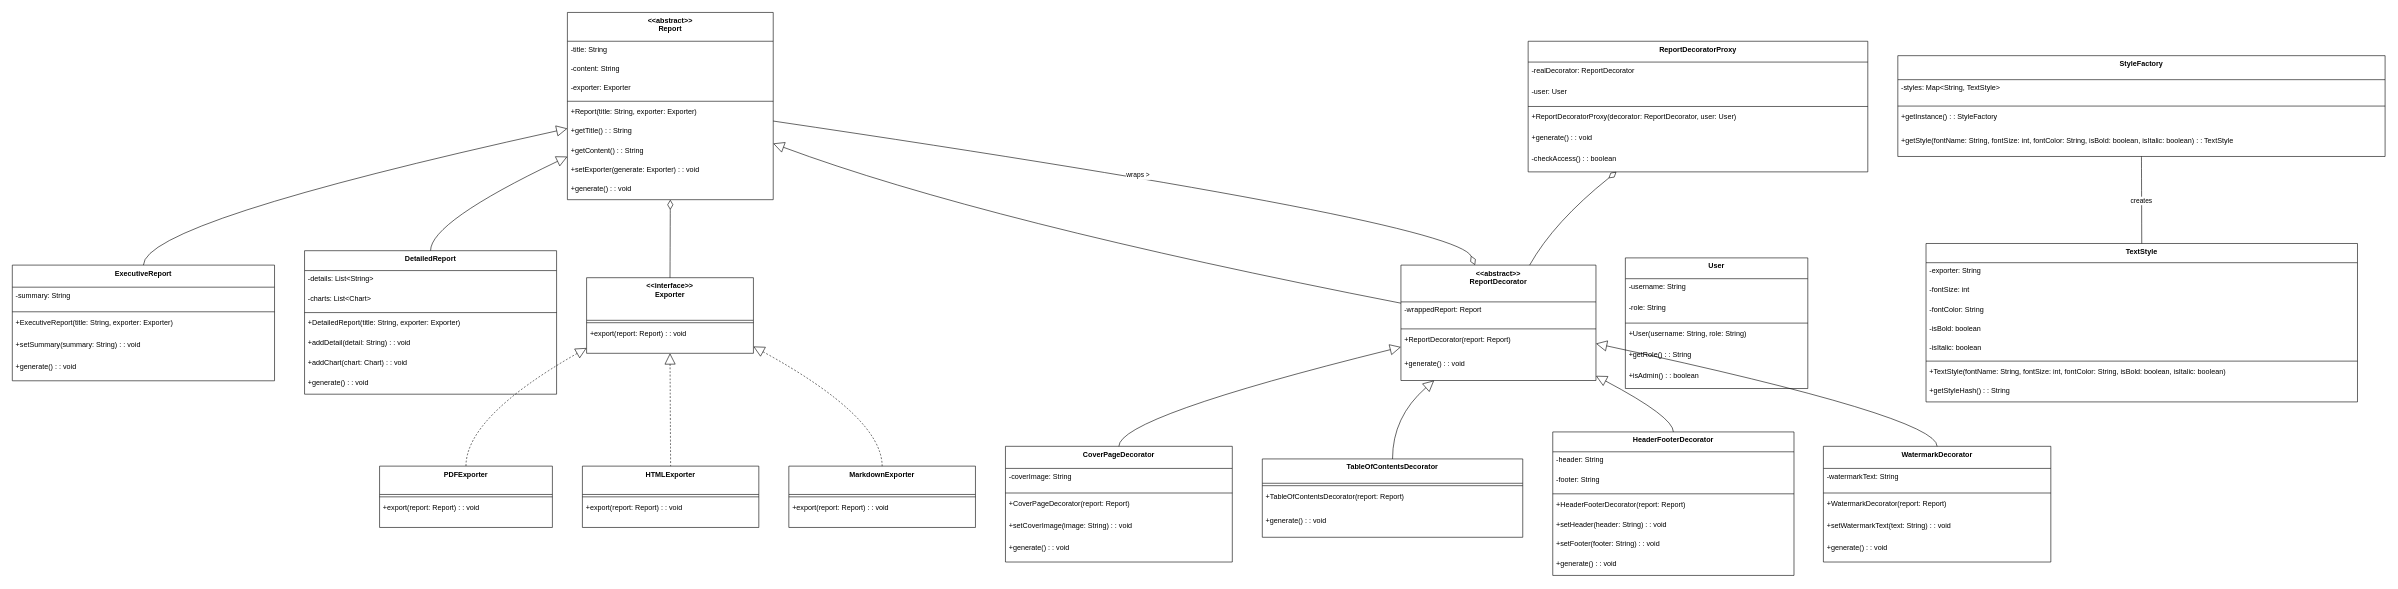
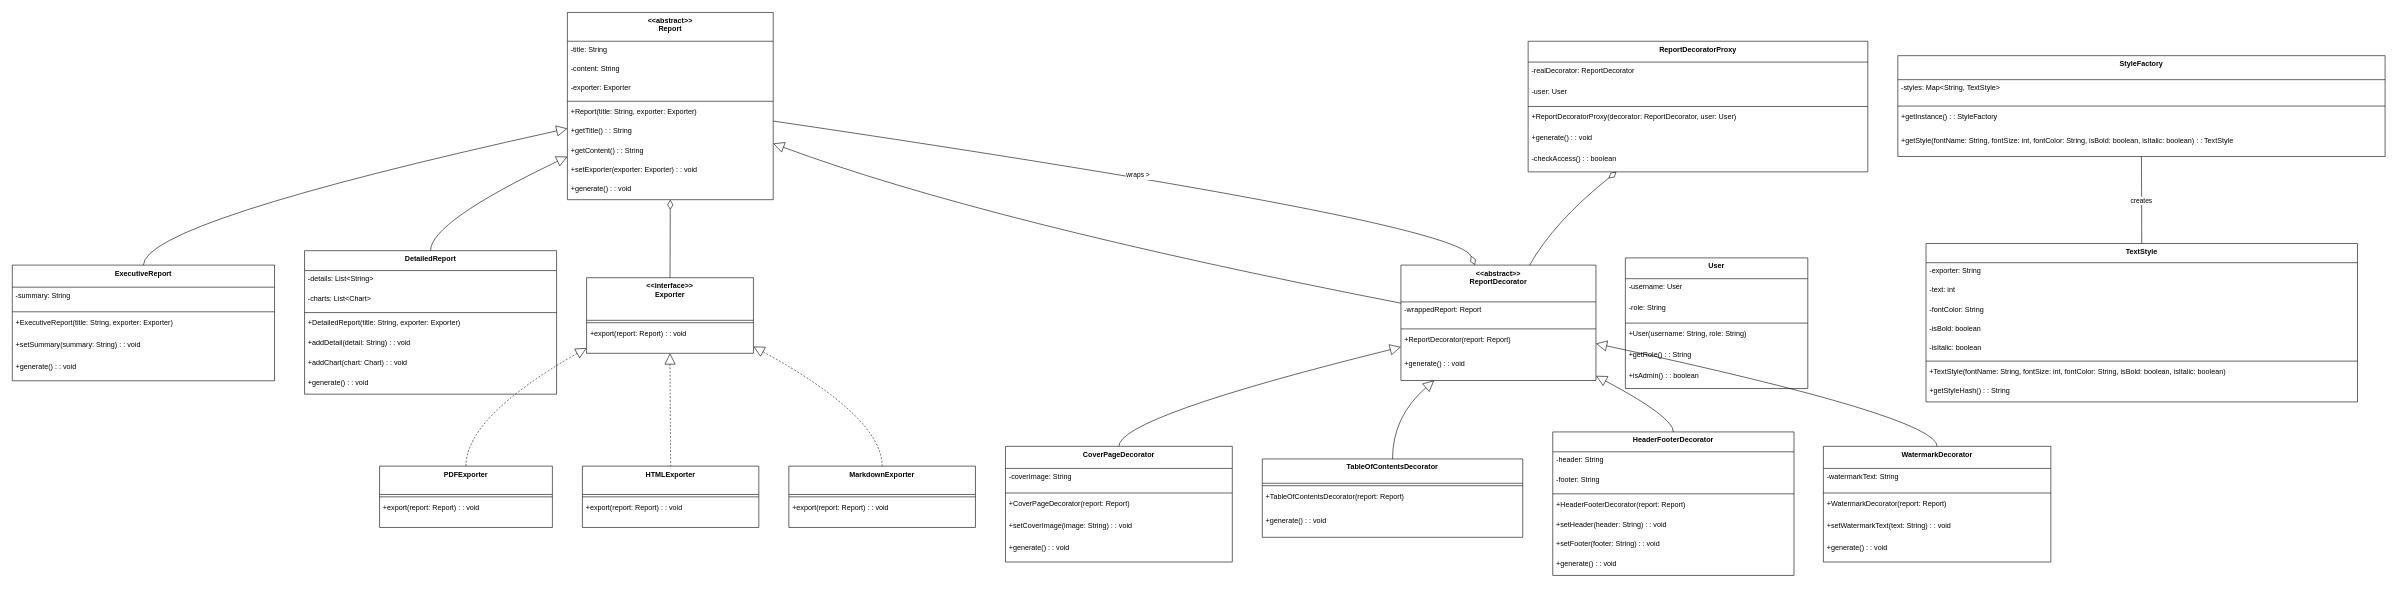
node "+setExporter(generate: Exporter) : : void": label "+setExporter(generate: Exporter) : : void" -> "+setExporter(exporter: Exporter) : : void"
node "-username: String": label "-username: String" -> "-username: User"
node "-fontSize: int": label "-fontSize: int" -> "-text: int"
